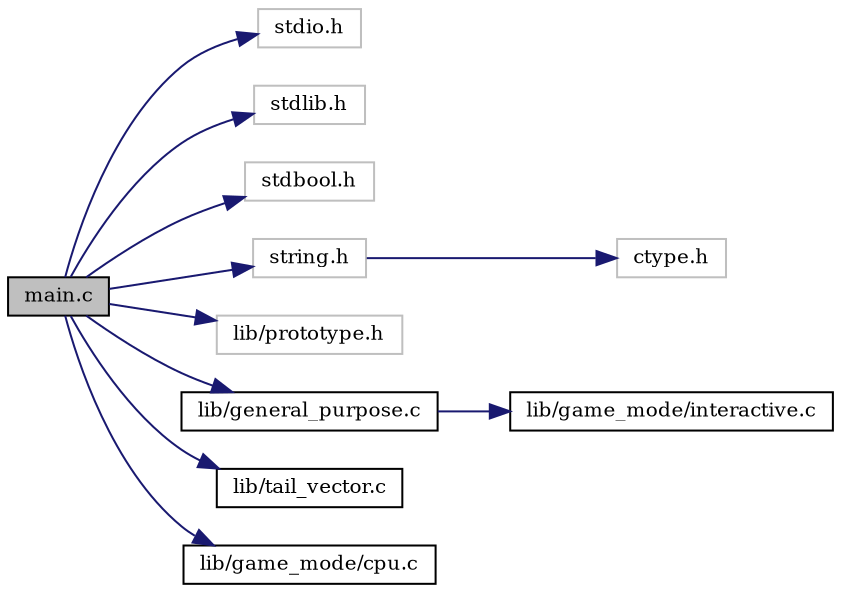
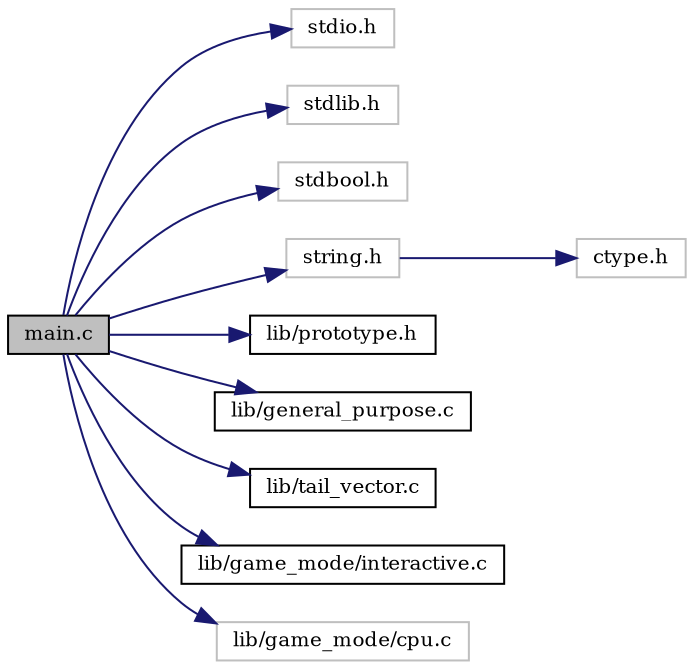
node "lib/prototype.h": color grey75 -> black
edge "lib/general_purpose.c" -> "lib/game_mode/interactive.c": now "main.c" -> "lib/game_mode/interactive.c"
node "lib/game_mode/cpu.c": color black -> grey75
